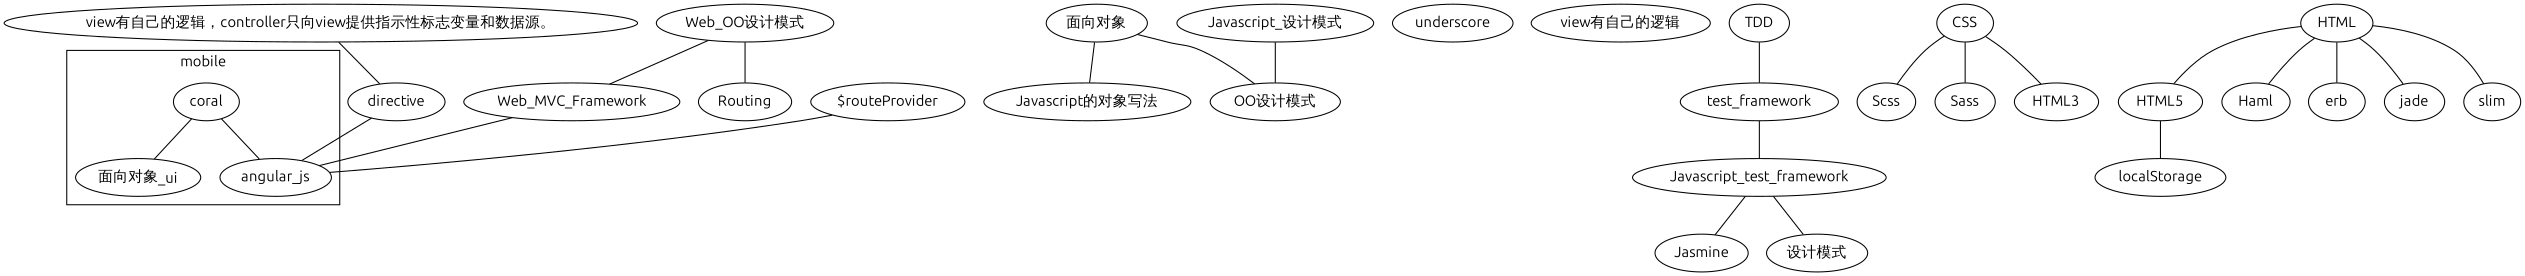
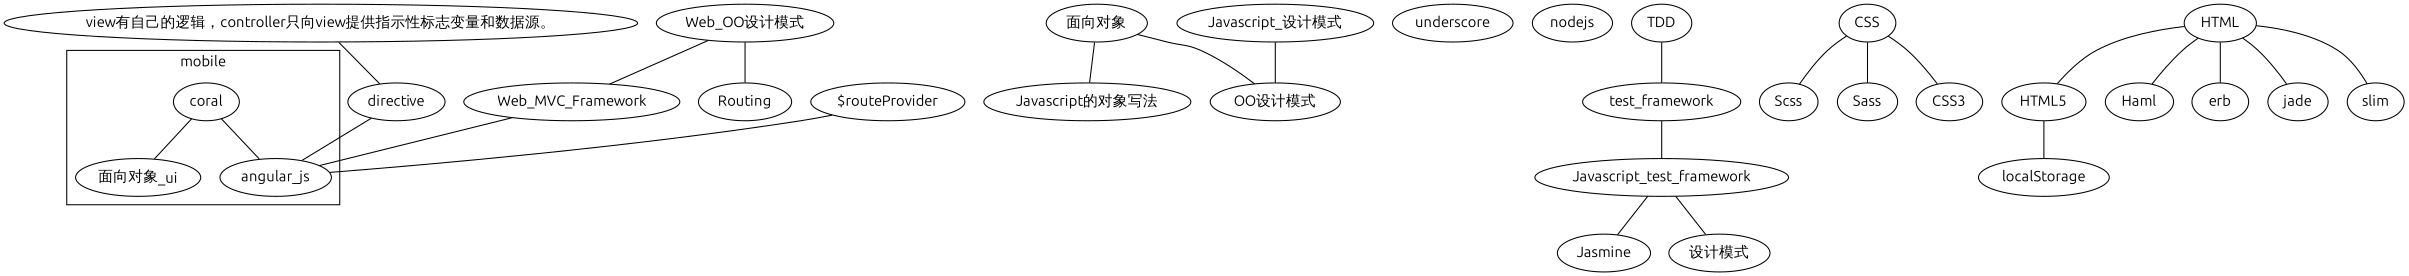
node "view有自己的逻辑": label "view有自己的逻辑" -> "nodejs"
node "HTML3": label "HTML3" -> "CSS3"
